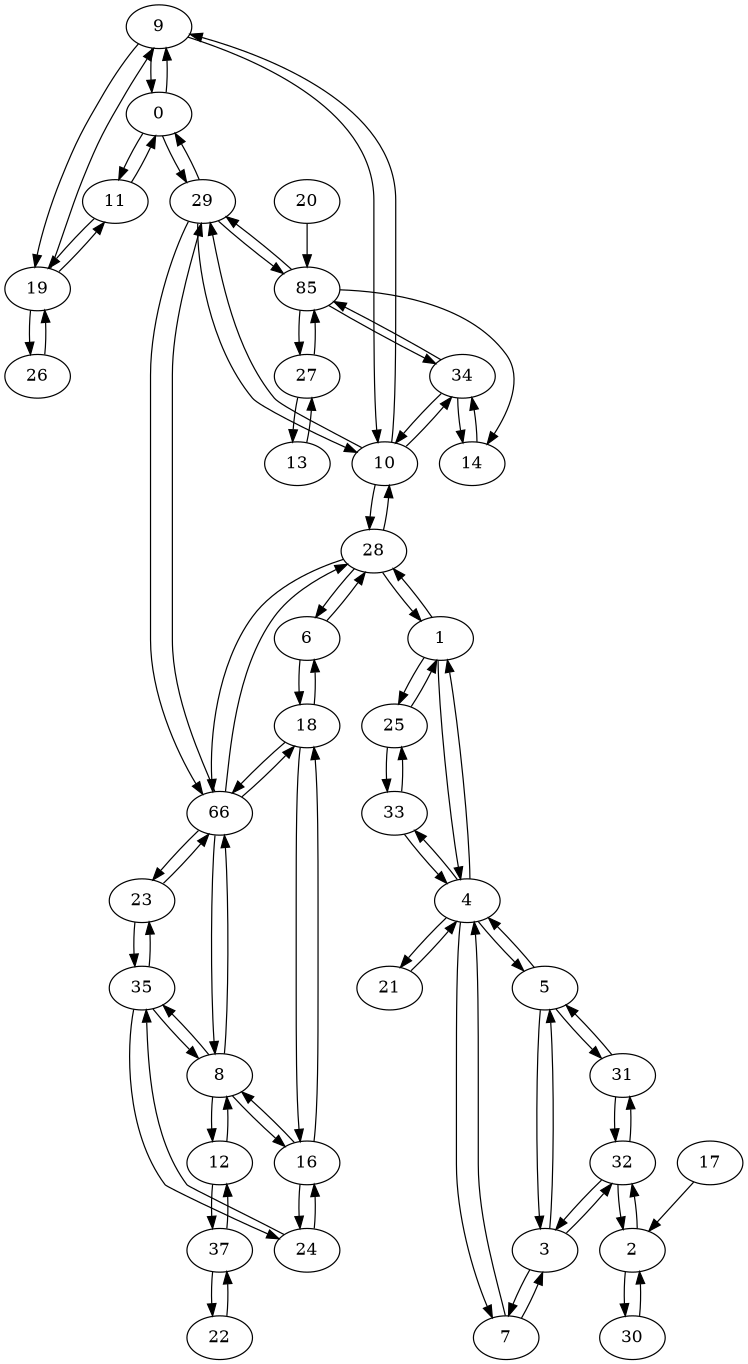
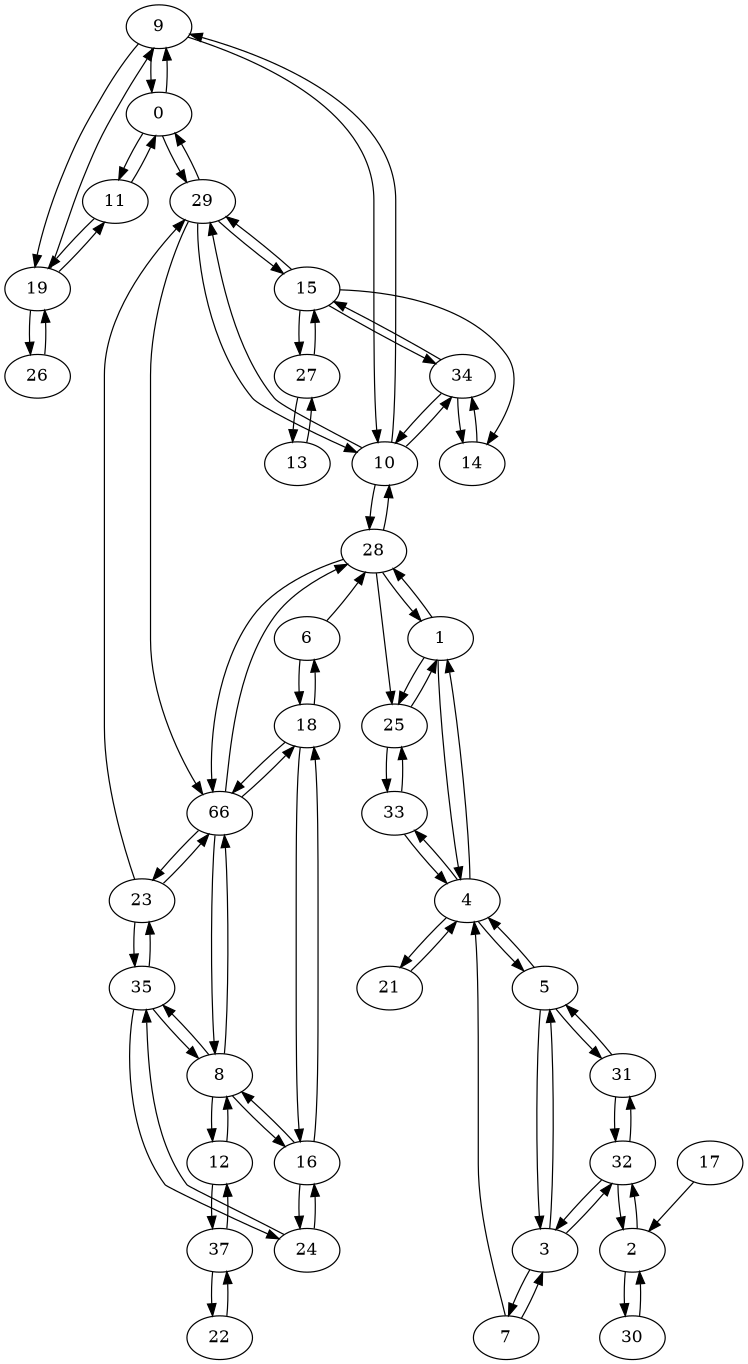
node "20": removed
node "85": label "85" -> "15"
edge "66" -> "29": now "23" -> "29"
edge "28" -> "6": now "28" -> "25"
edge "4" -> "7": removed
